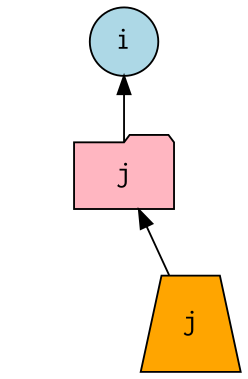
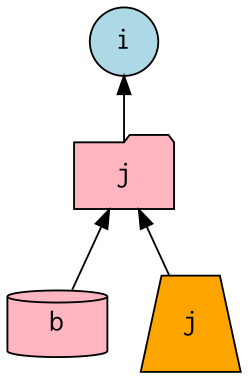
node "b": added
